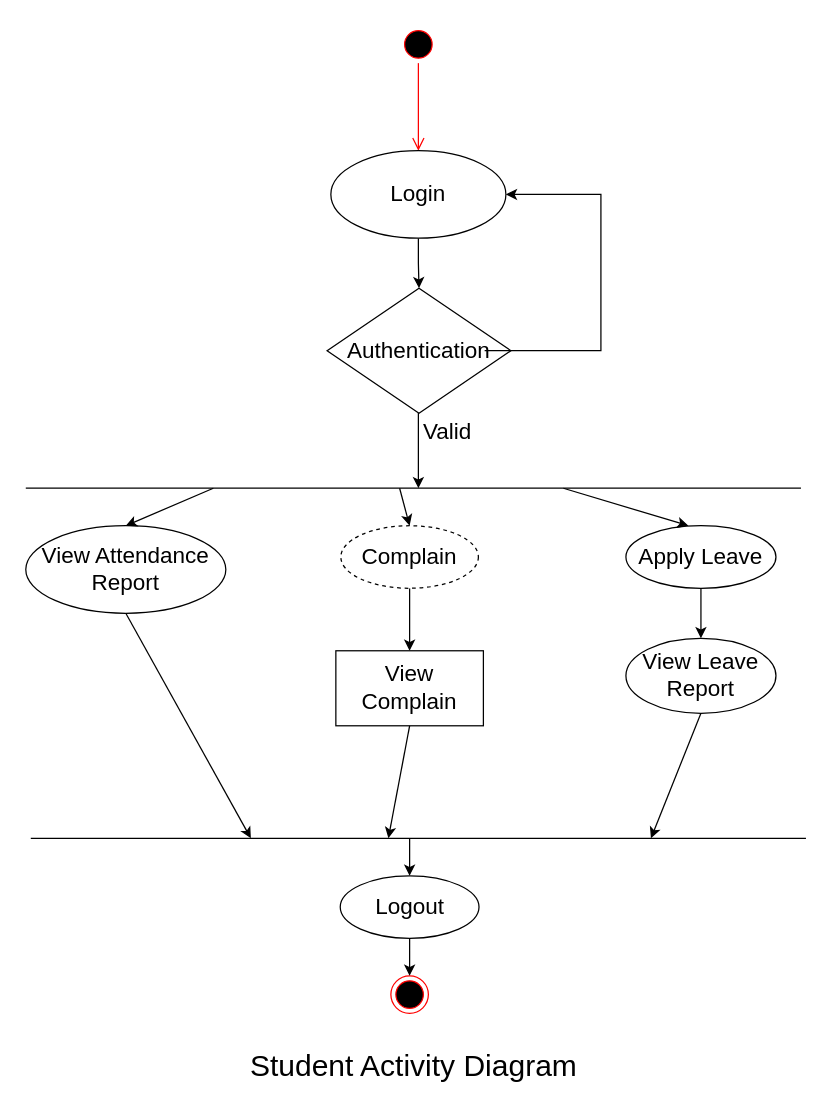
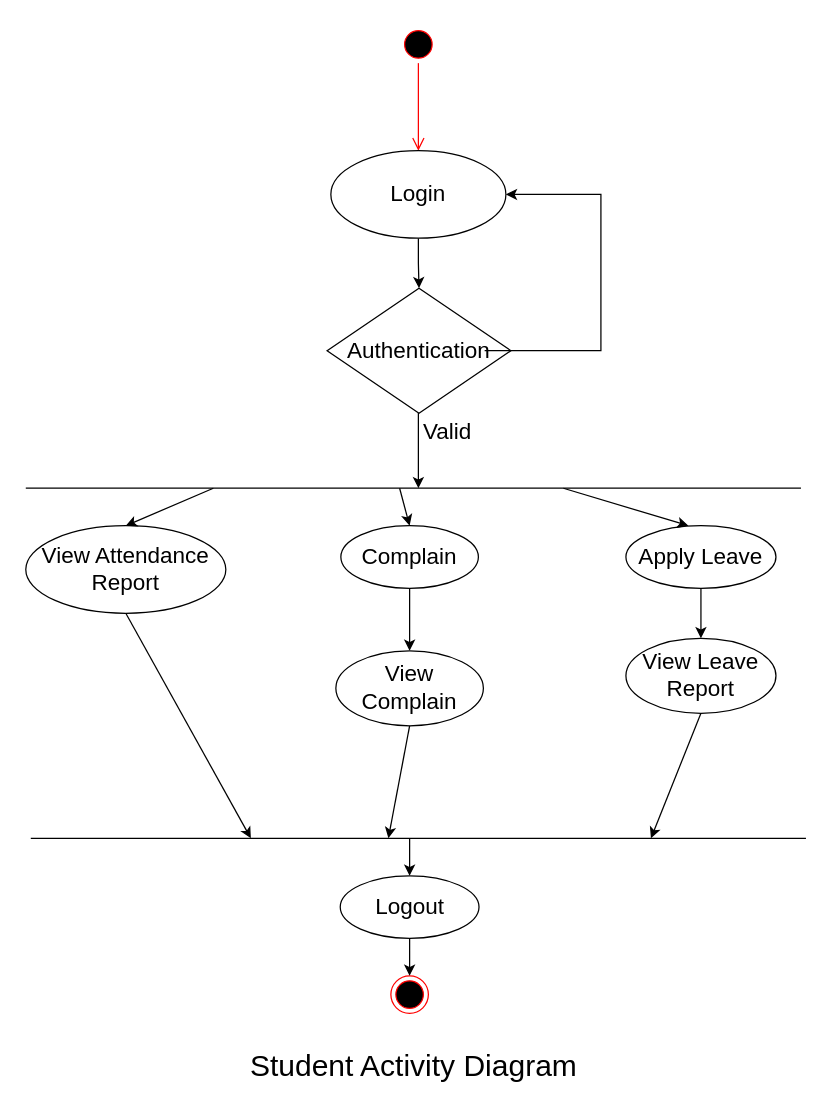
node "Complain": style dashed -> solid
node "View Complain": shape rectangle -> ellipse
